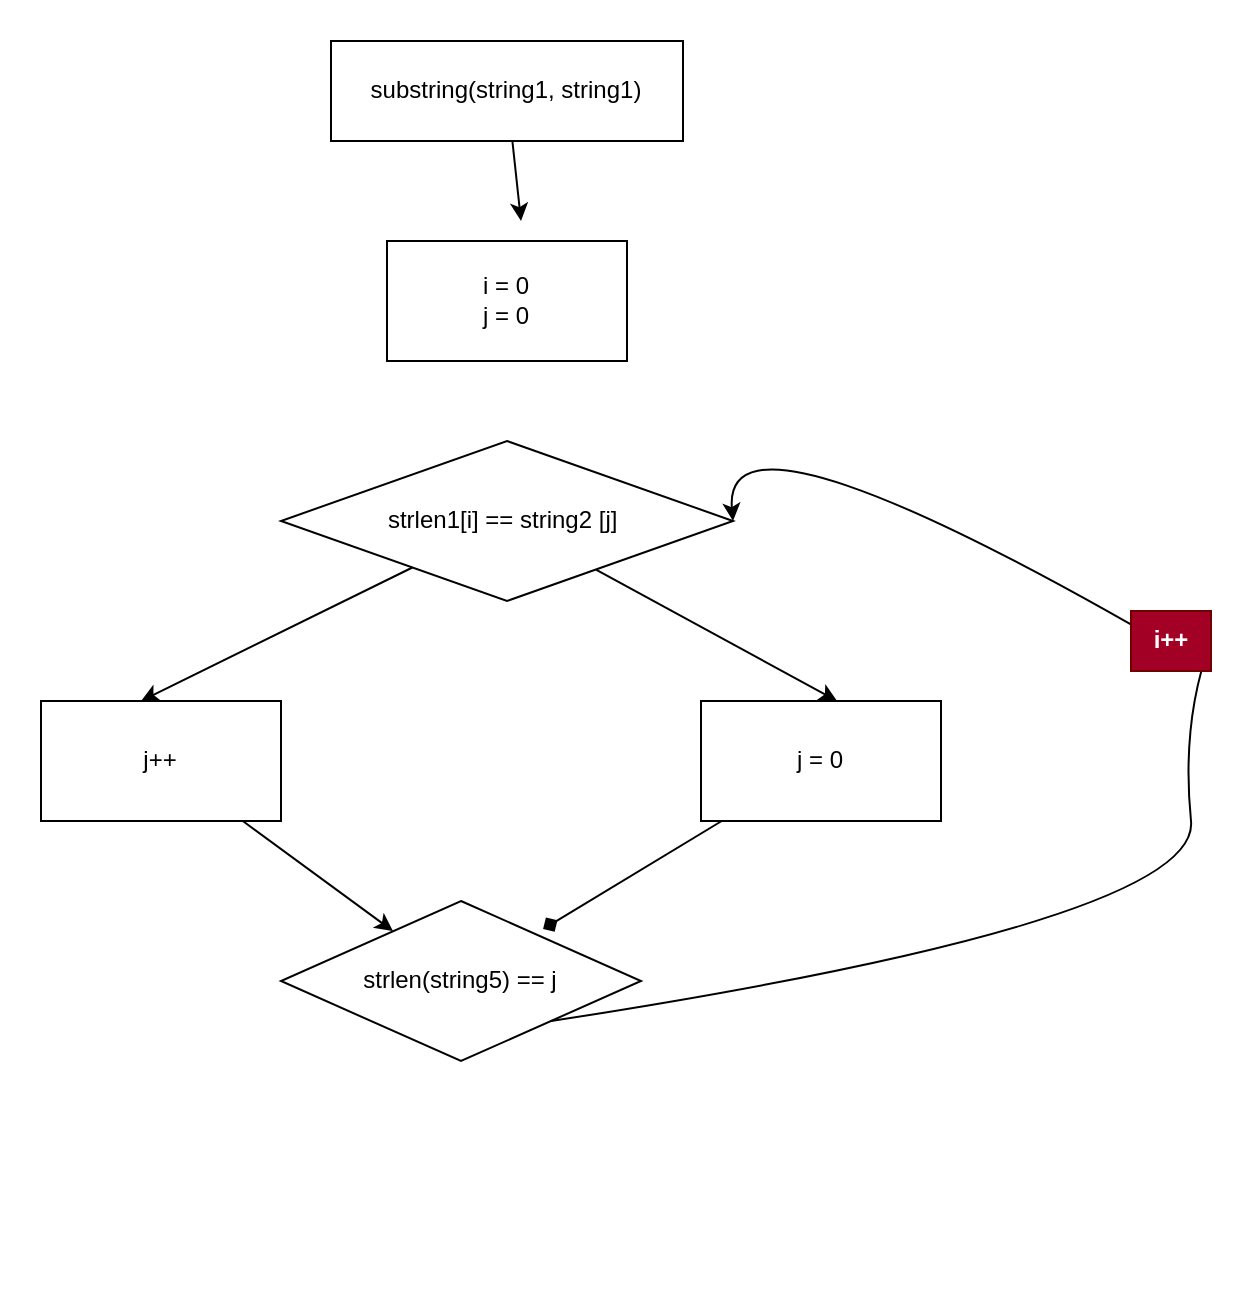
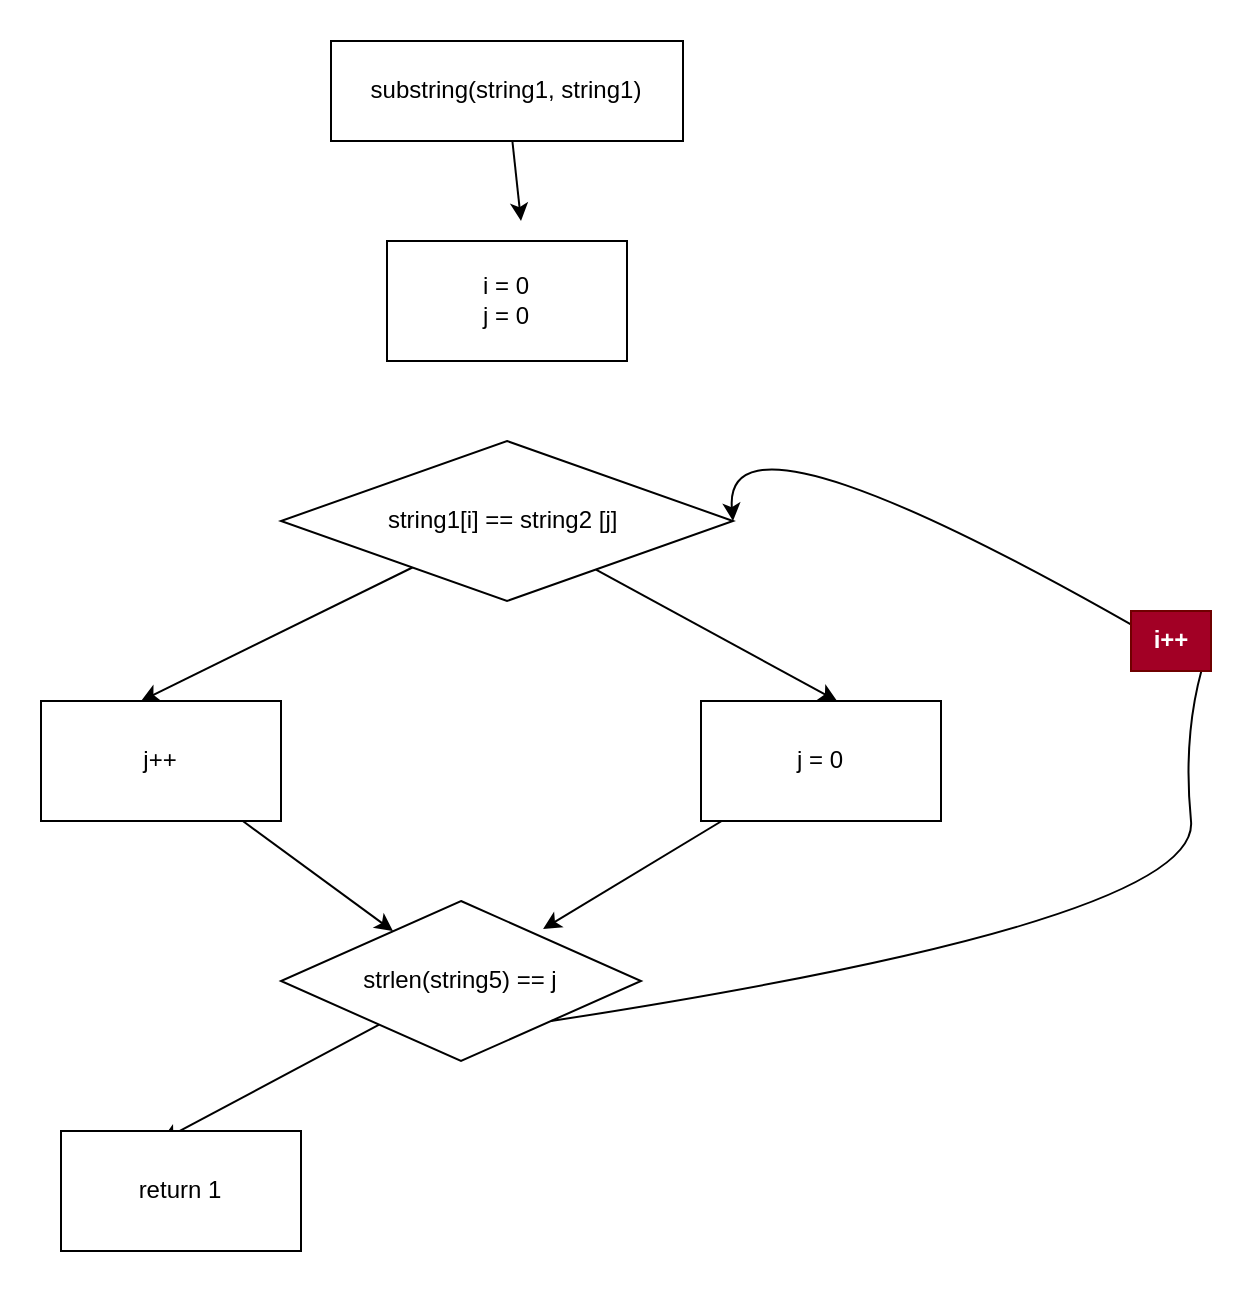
node "strlen1[i] == string2 [j]": label "strlen1[i] == string2 [j]" -> "string1[i] == string2 [j]"
edge "j = 0" -> "strlen(string5) == j": arrowhead diamond -> classic
edge "strlen(string5) == j" -> "return 1": added
node "return 1": added
